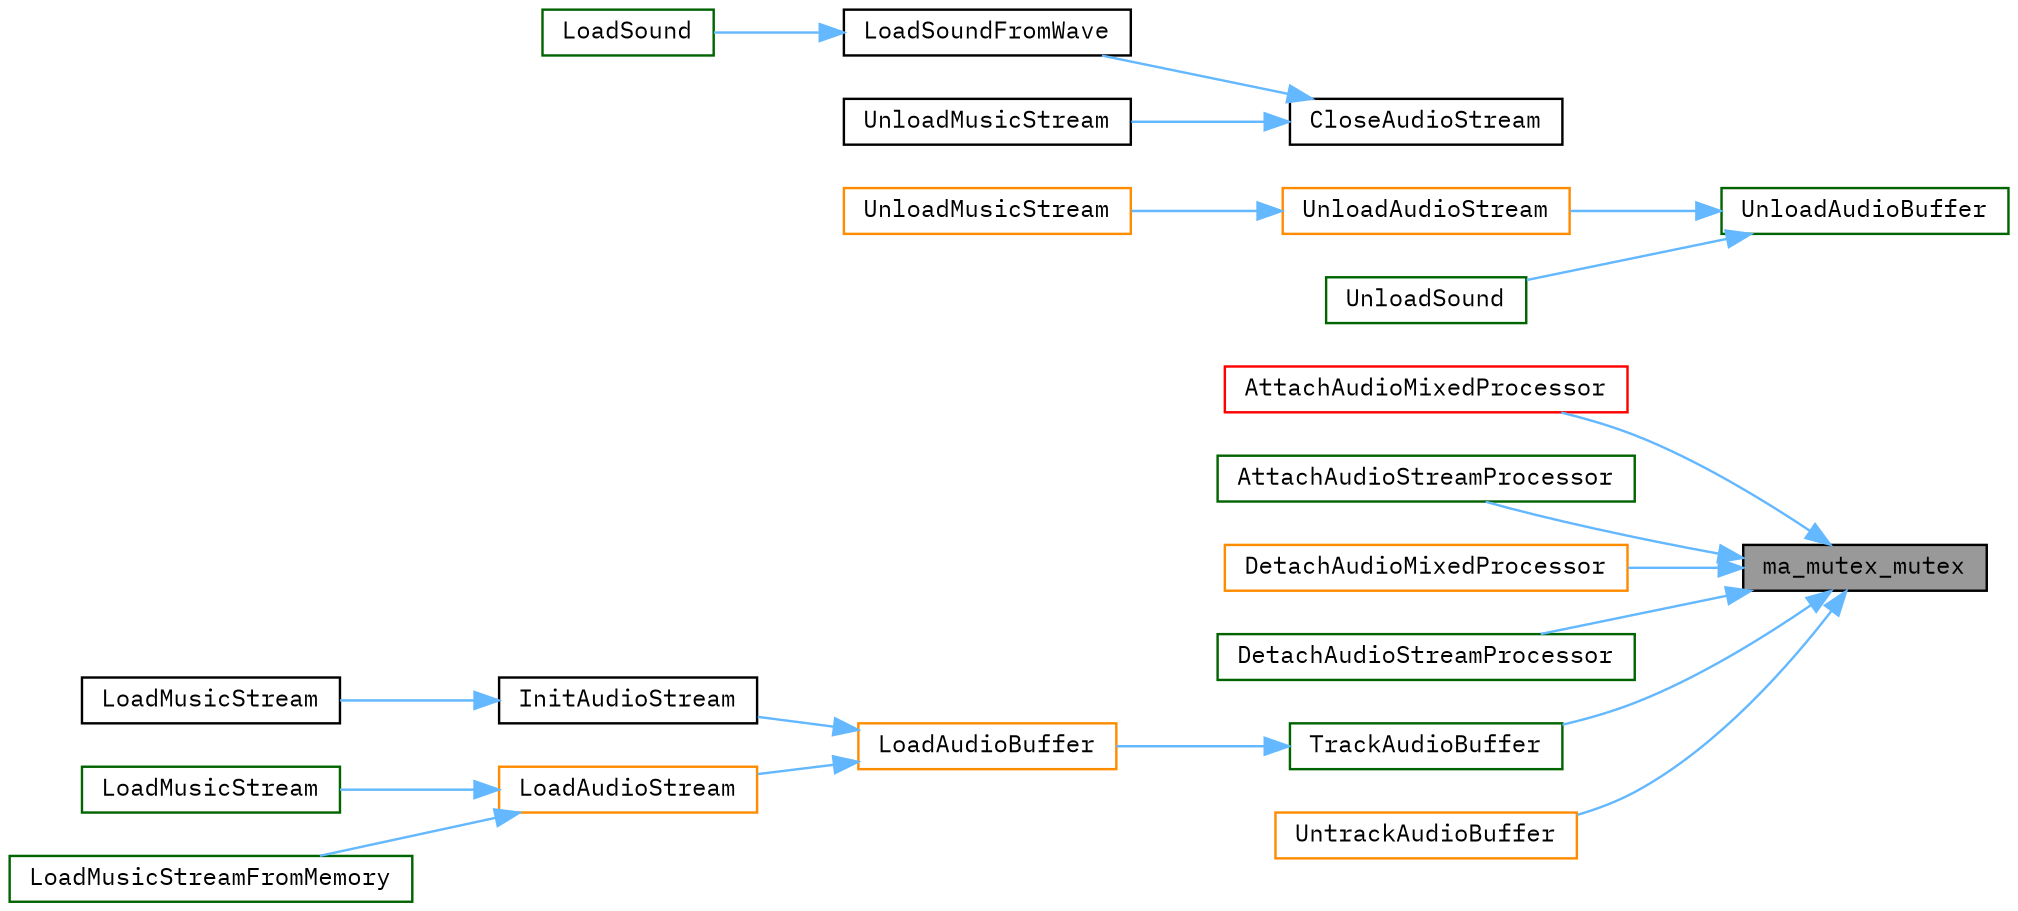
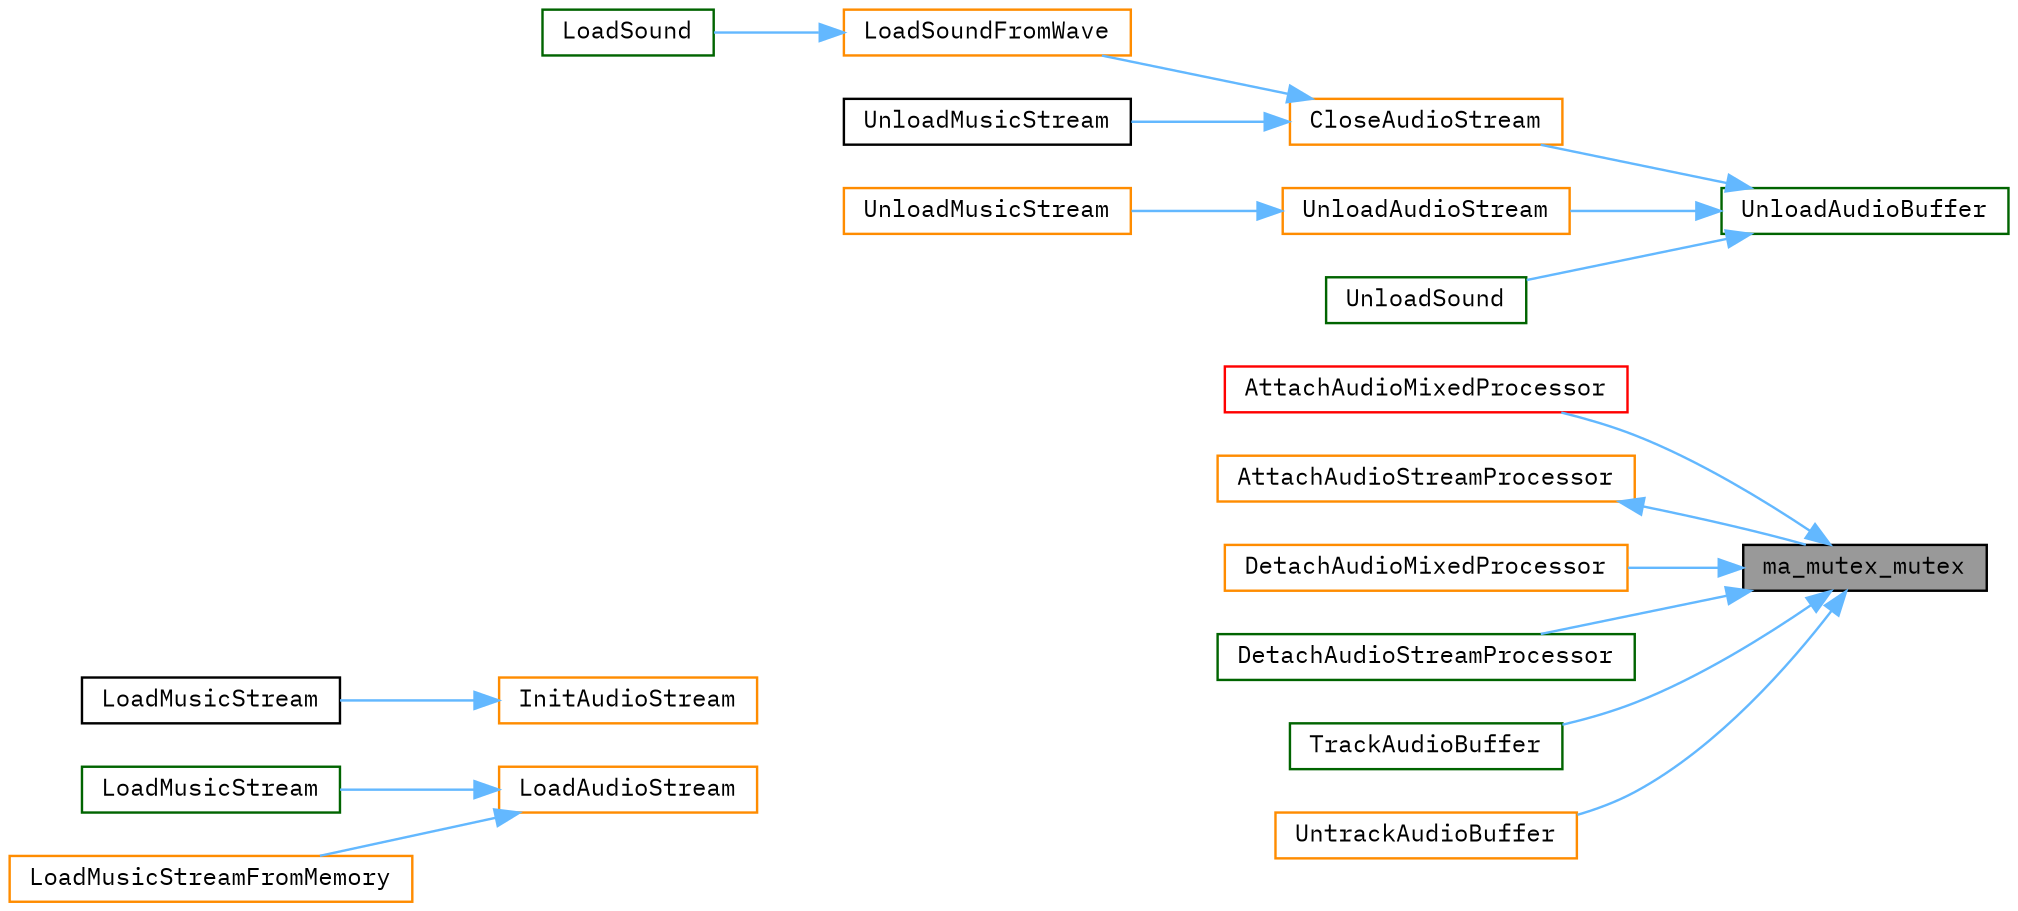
node "LoadSoundFromWave": color black -> darkorange
node "CloseAudioStream": color black -> darkorange
edge "CloseAudioStream" -> "UnloadAudioBuffer": added
node "AttachAudioStreamProcessor": color darkgreen -> darkorange
edge "AttachAudioStreamProcessor" -> "ma_mutex_mutex": reversed
node "InitAudioStream": color black -> darkorange
node "LoadAudioBuffer": removed
node "LoadMusicStreamFromMemory": color darkgreen -> darkorange
